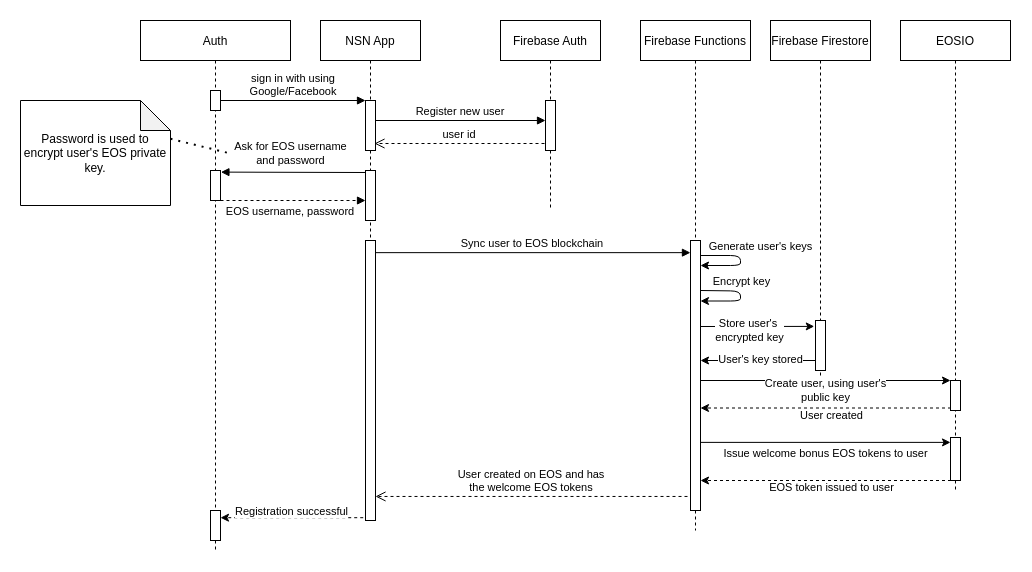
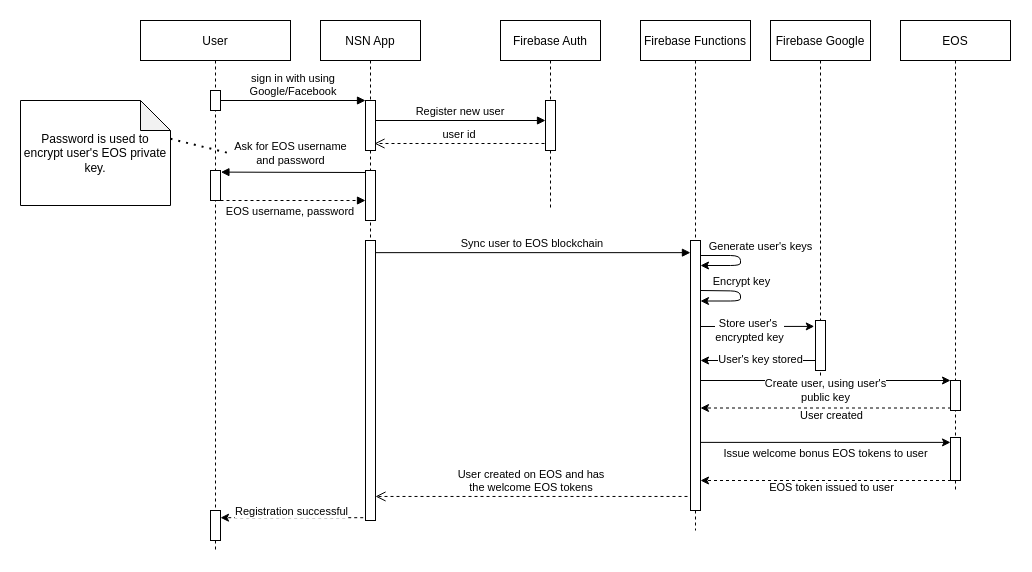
node "Auth": label "Auth" -> "User"
node "Firebase Firestore": label "Firebase Firestore" -> "Firebase Google"
node "EOSIO": label "EOSIO" -> "EOS"
